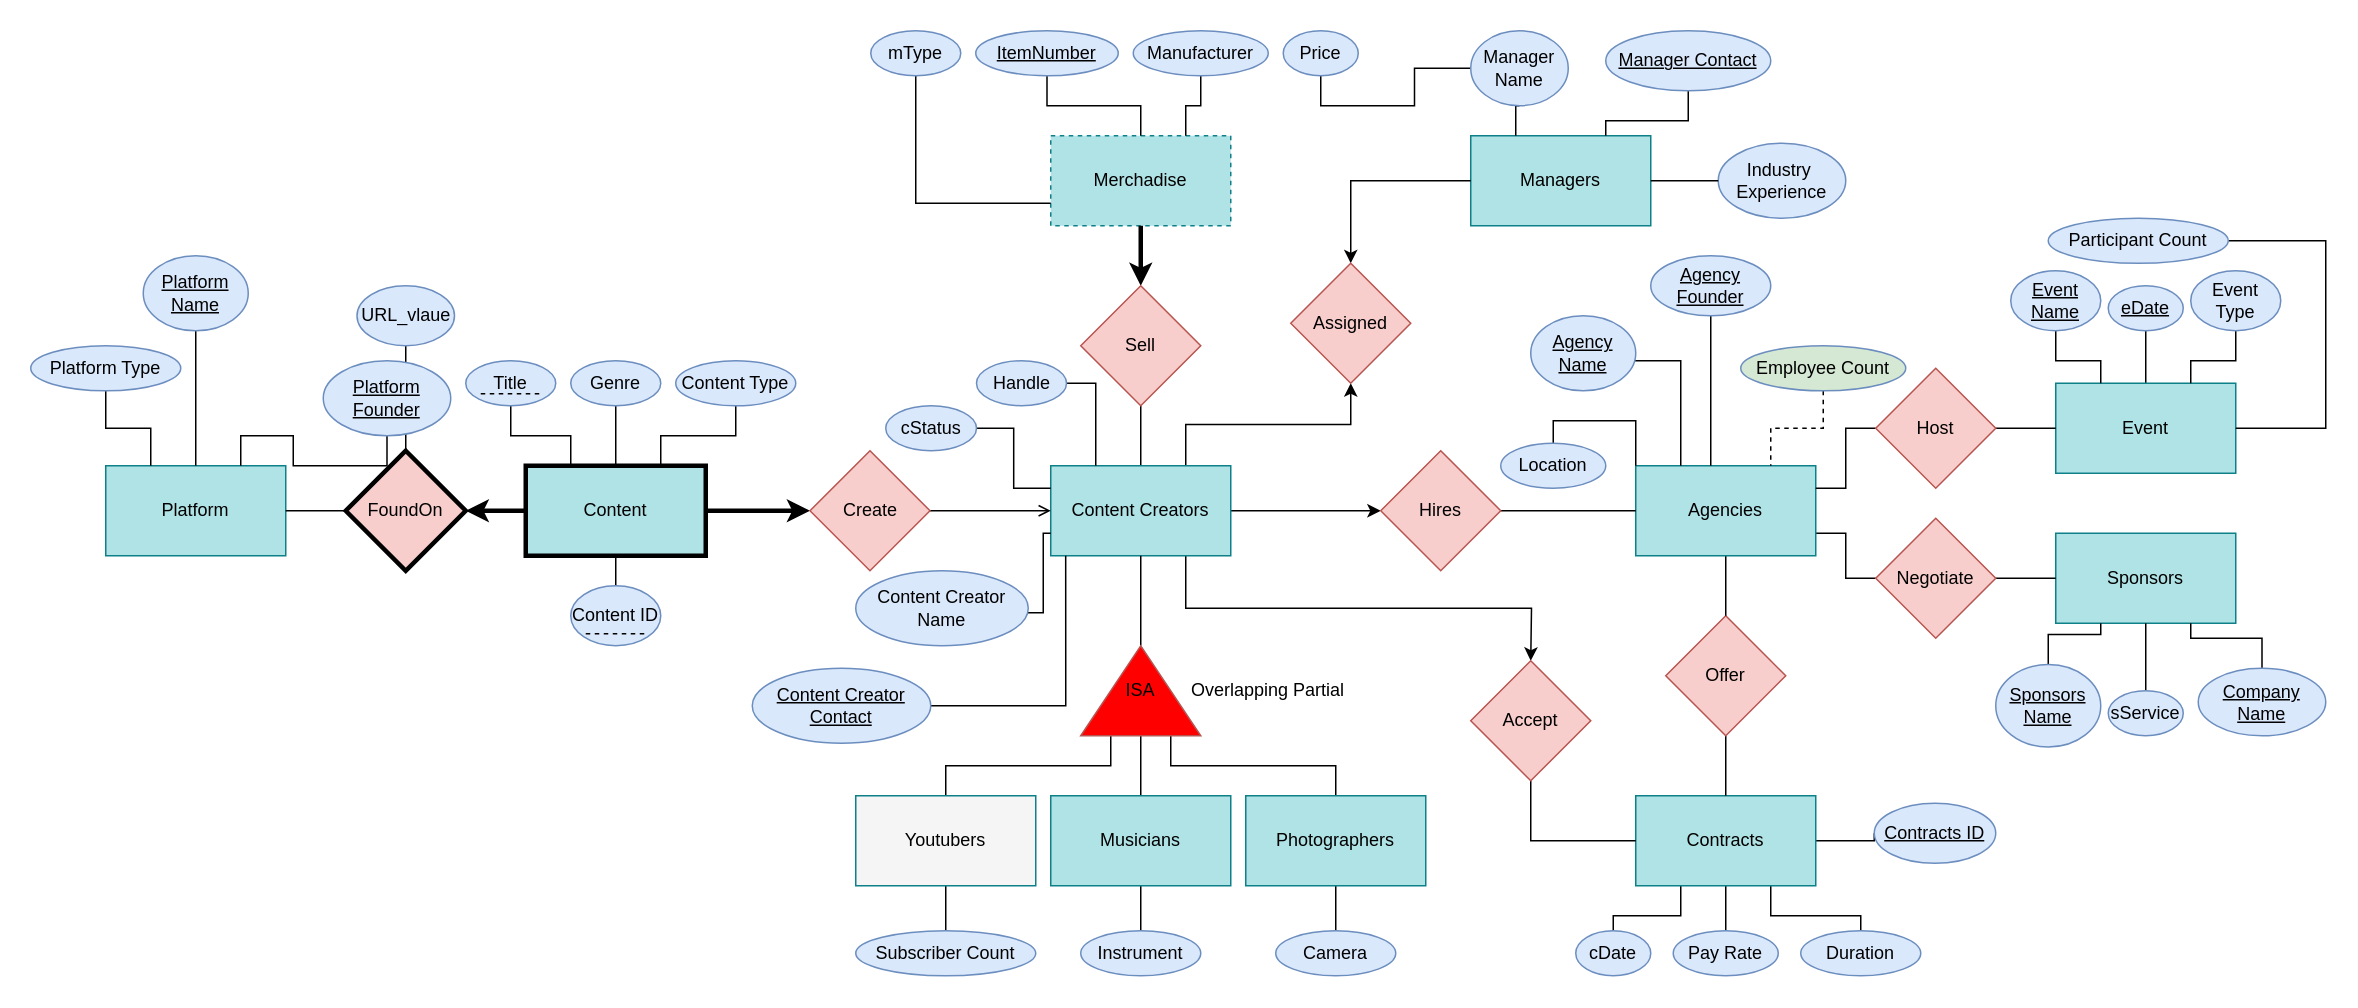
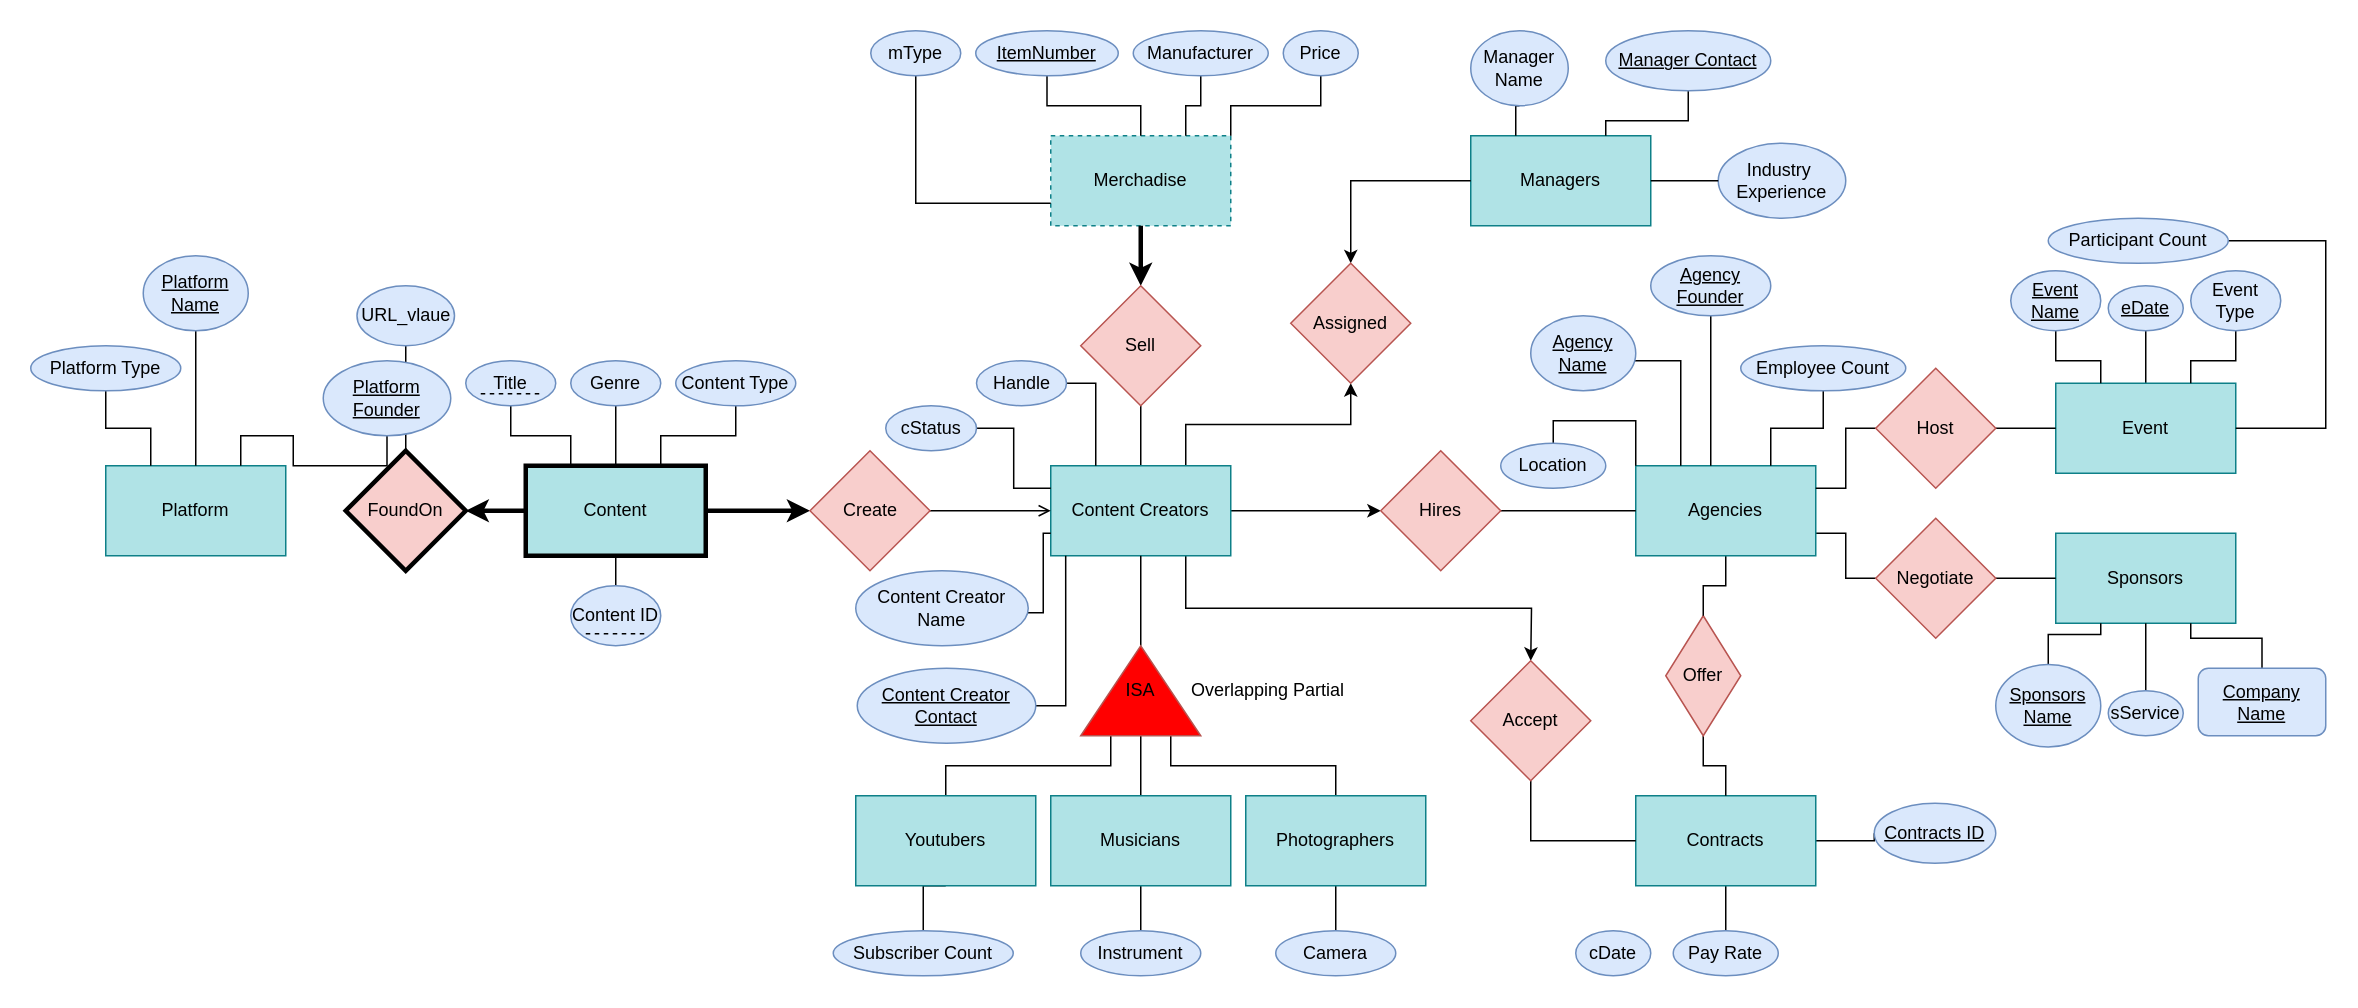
edge "Price" -- "Manager Name": now "Price" -- "Merchadise"
node "Employee Count": fillcolor #d5e8d4 -> #dae8fc
edge "Employee Count" -- "Agencies": style dashed -> solid
edge "Platform" -- "FoundOn": removed
node "Offer": size 120x120 -> 75x120
node "Company Name": shape ellipse -> rounded rectangle
node "Content Creator Contact": moved (842, 706) -> (947, 706)
node "Youtubers": fillcolor #f5f5f5 -> #b0e3e6
edge "Contracts" -- "cDate": removed
edge "Contracts" -- "Duration": removed
node "Subscriber Count": moved (946, 953) -> (923, 953)
node "Duration": removed
